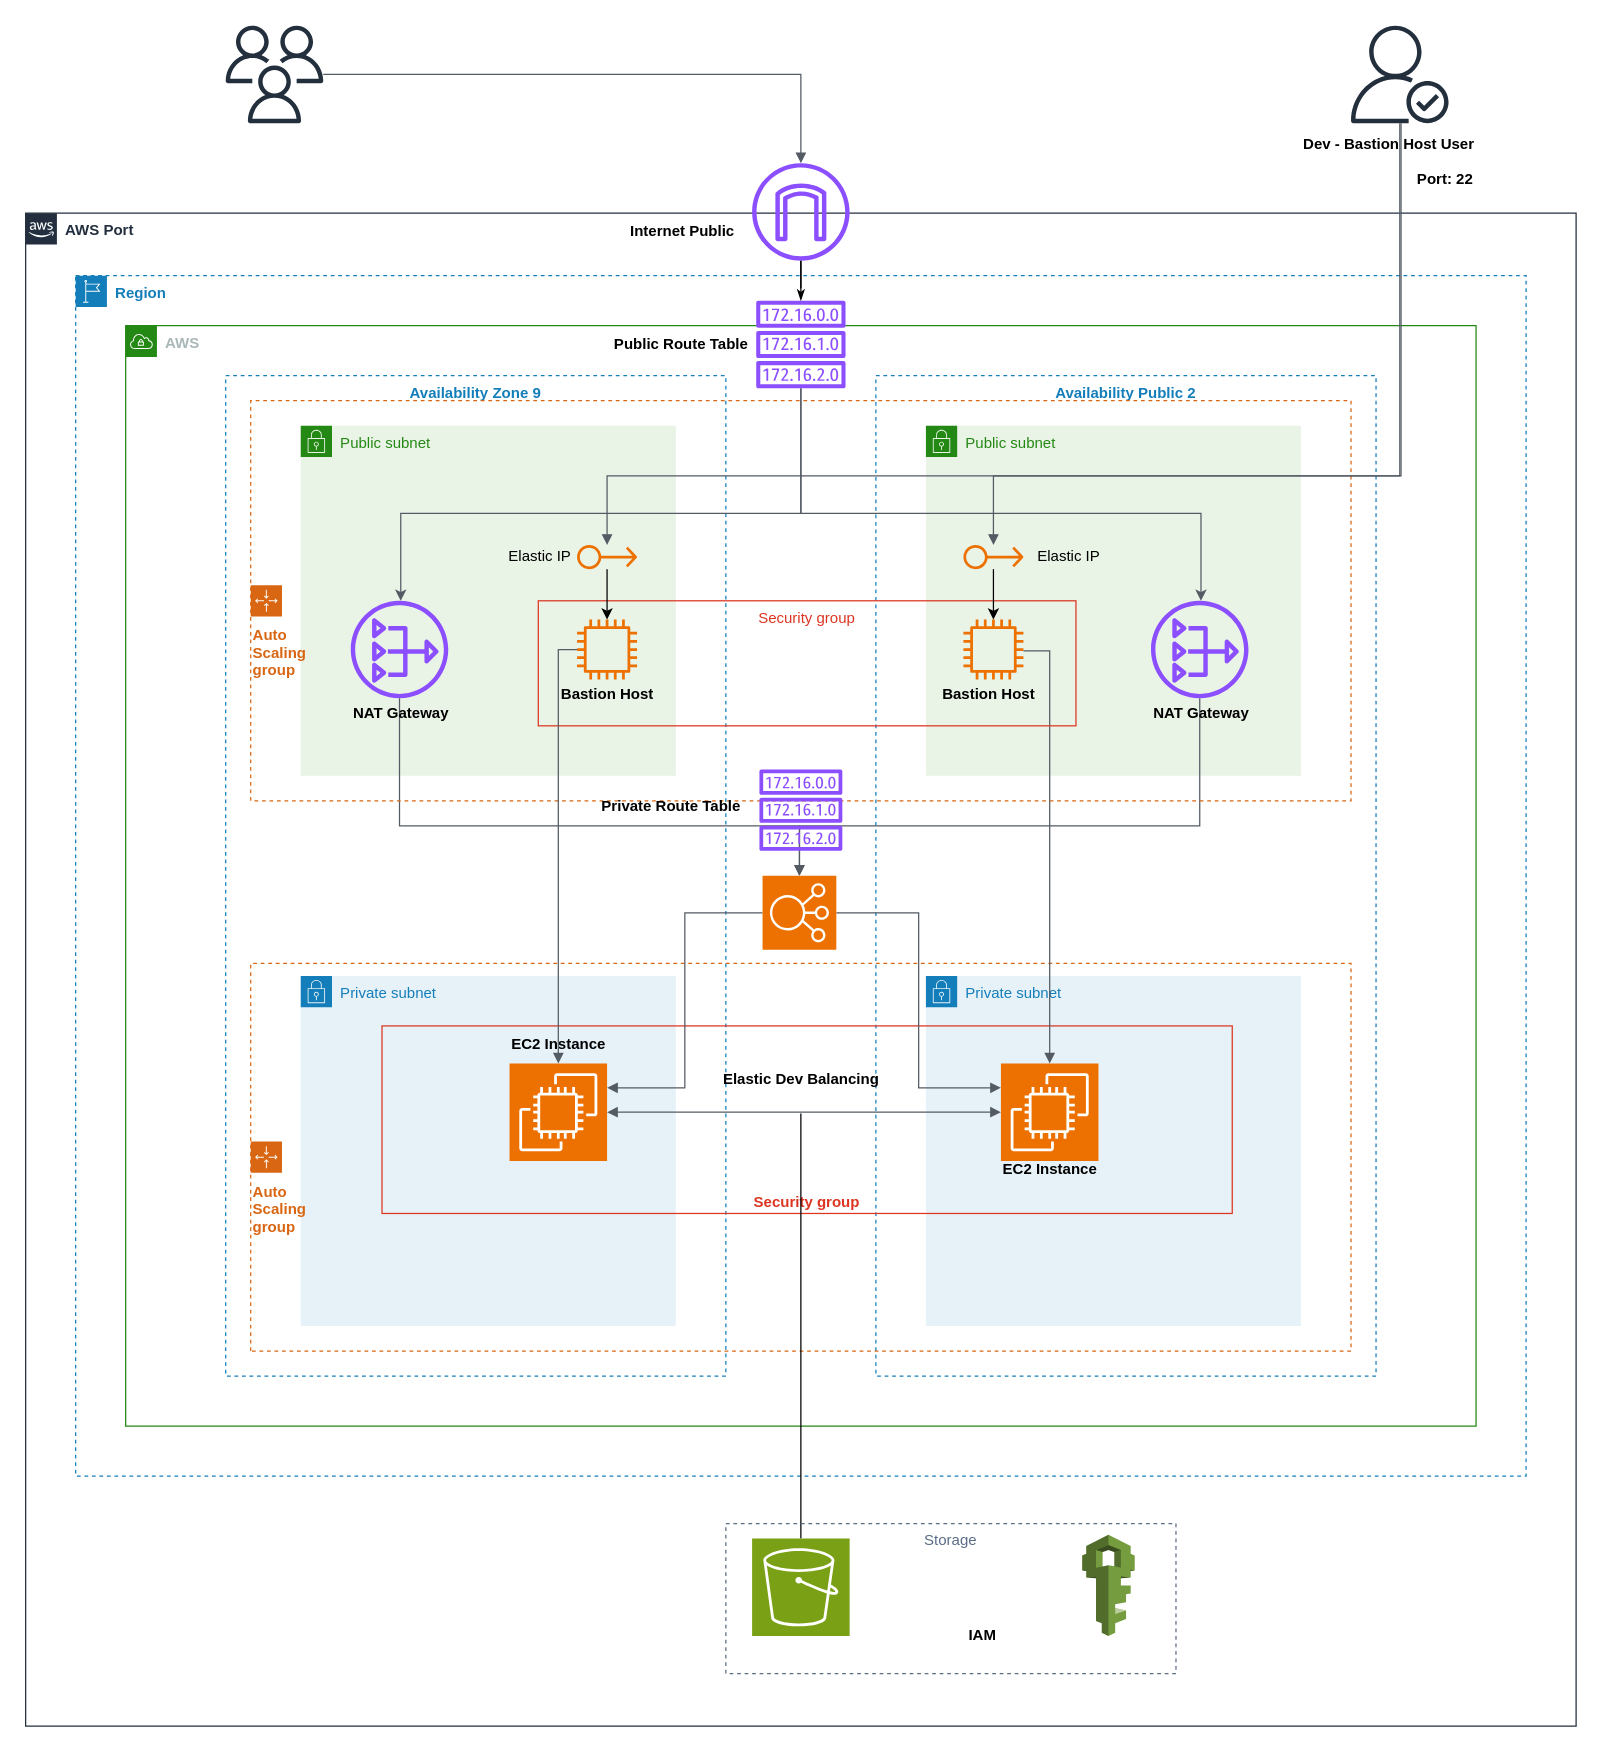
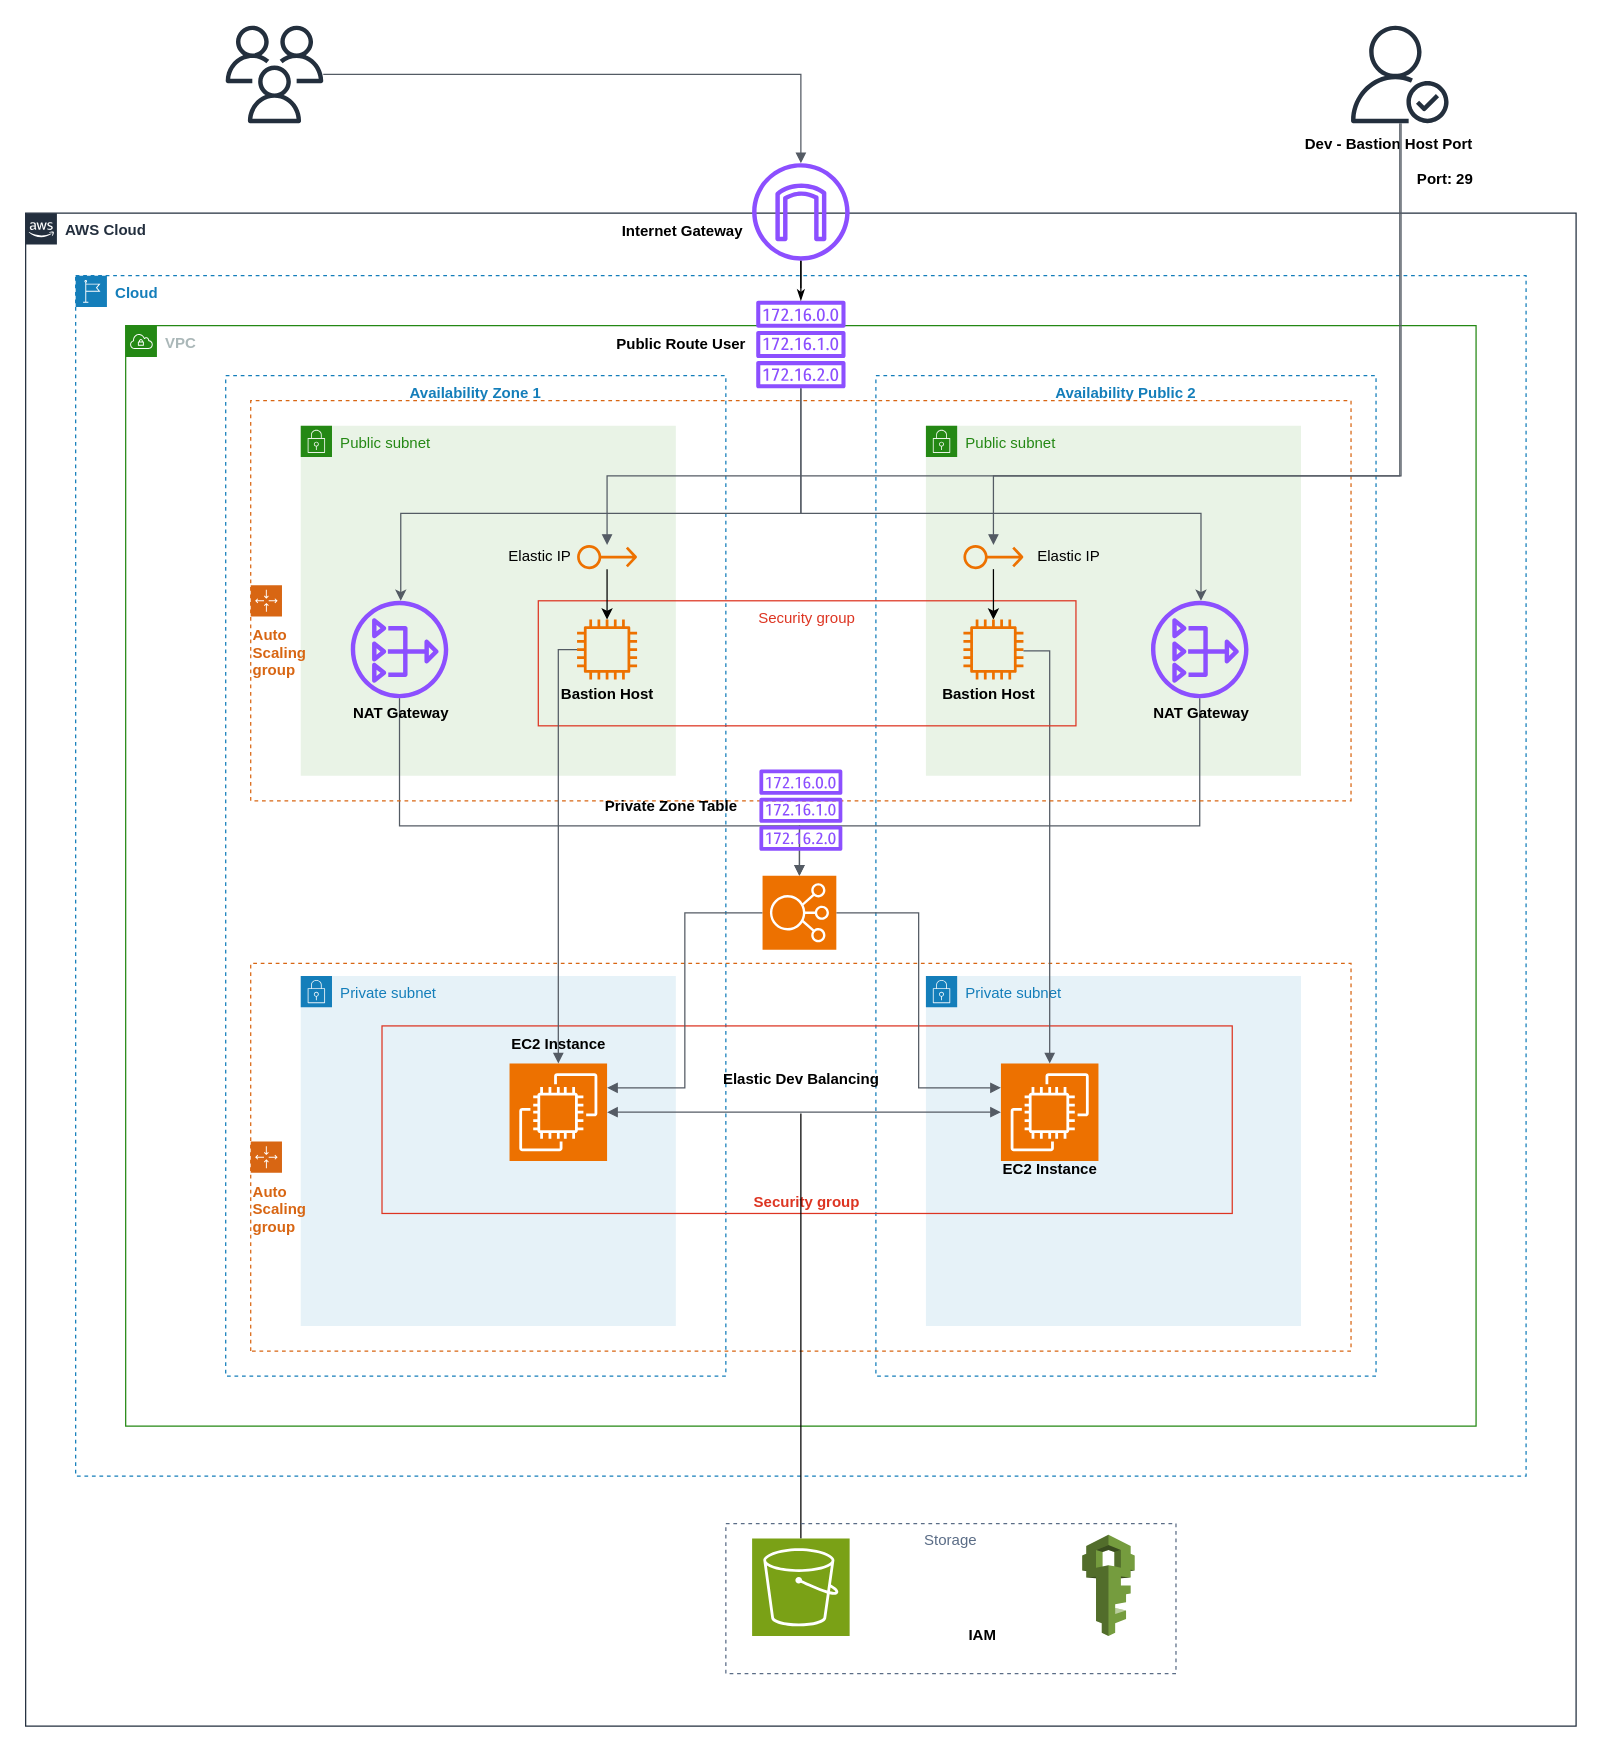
node "Dev - Bastion Host User": label "Dev - Bastion Host User" -> "Dev - Bastion Host Port"
node "Port: 22": label "Port: 22" -> "Port: 29"
node "AWS Port": label "AWS Port" -> "AWS Cloud"
node "Internet Public": label "Internet Public" -> "Internet Gateway"
node "Region": label "Region" -> "Cloud"
node "AWS": label "AWS" -> "VPC"
node "Public Route Table": label "Public Route Table" -> "Public Route User"
node "Availability Zone 9": label "Availability Zone 9" -> "Availability Zone 1"
node "Private Route Table": label "Private Route Table" -> "Private Zone Table"
